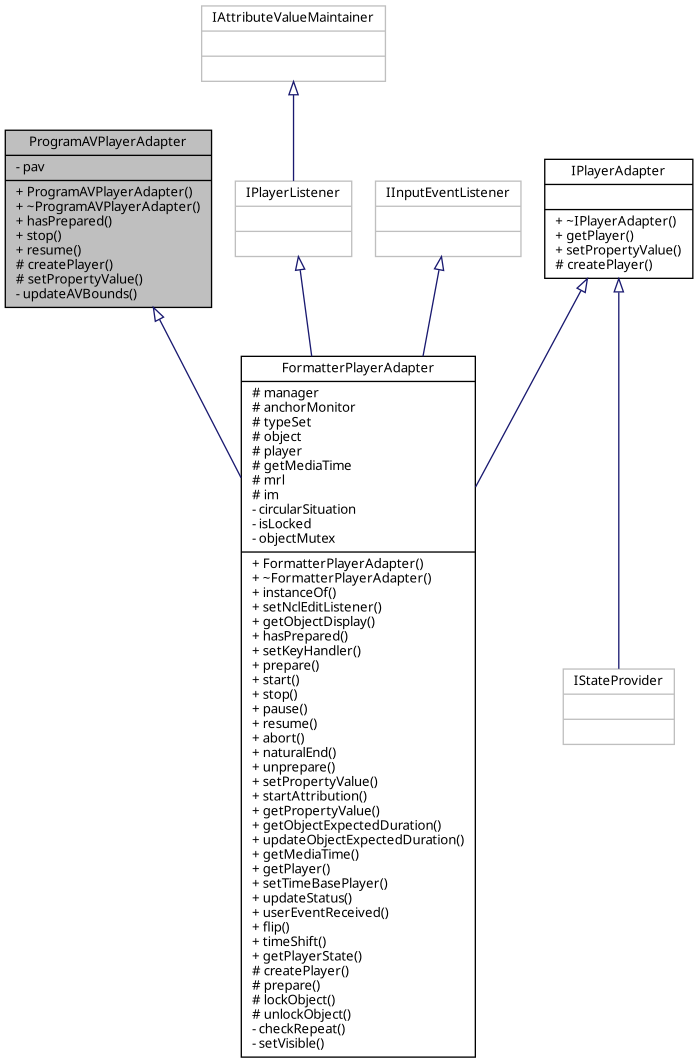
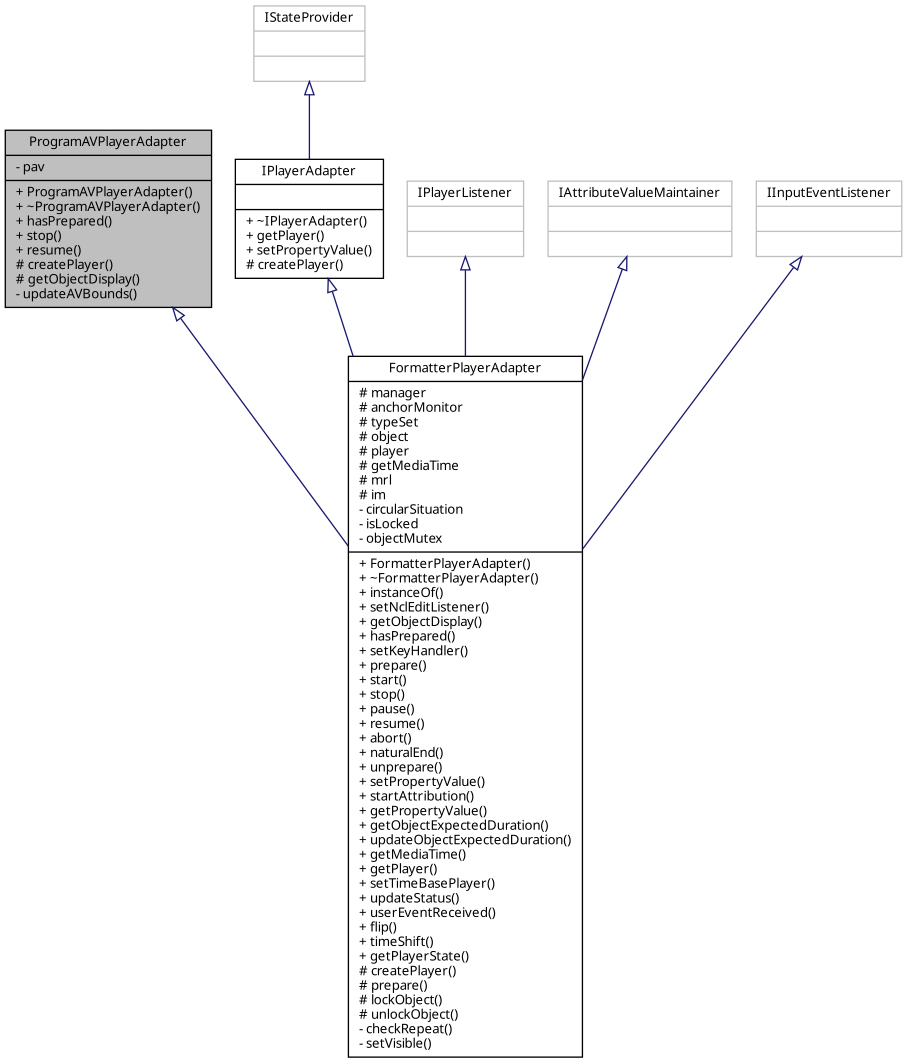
edge "IPlayerListener" -> "IAttributeValueMaintainer": now "FormatterPlayerAdapter" -> "IAttributeValueMaintainer"
node "ProgramAVPlayerAdapter": text "# setPropertyValue()" -> "# getObjectDisplay()"
edge "IStateProvider" -> "IPlayerAdapter": reversed
